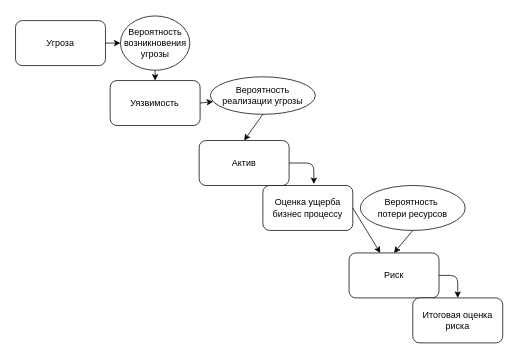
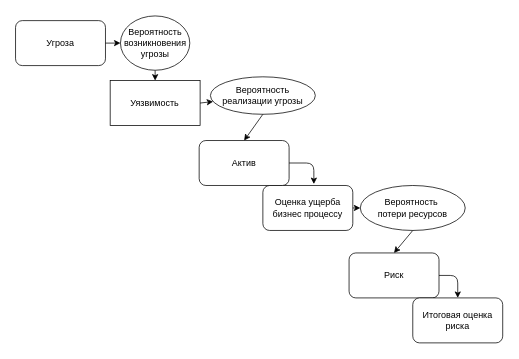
node "Уязвимость": shape rounded rectangle -> rectangle
edge "Оценка ущерба бизнес процессу" -> "Риск": now "Оценка ущерба бизнес процессу" -> "Вероятность потери ресурсов"
